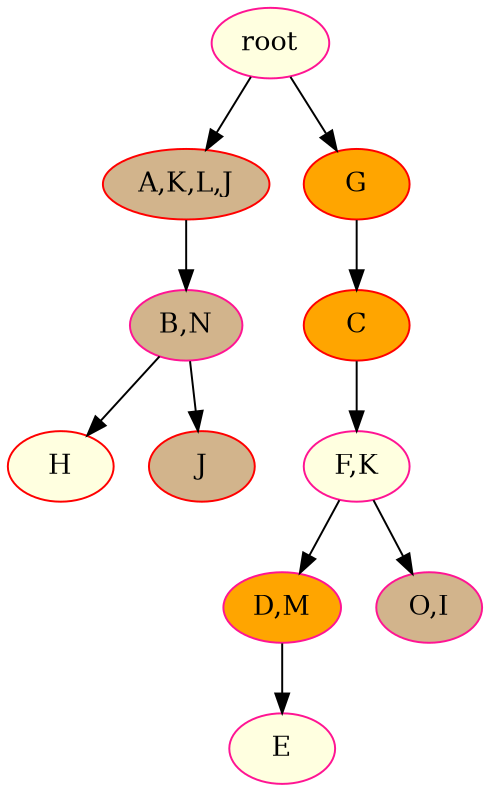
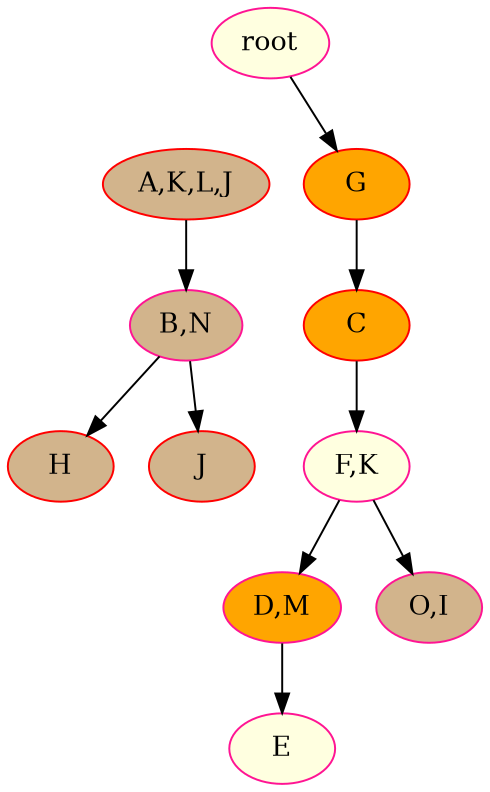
edge "root" -> "A,K,L,J": removed
node "H": fillcolor lightyellow -> tan
